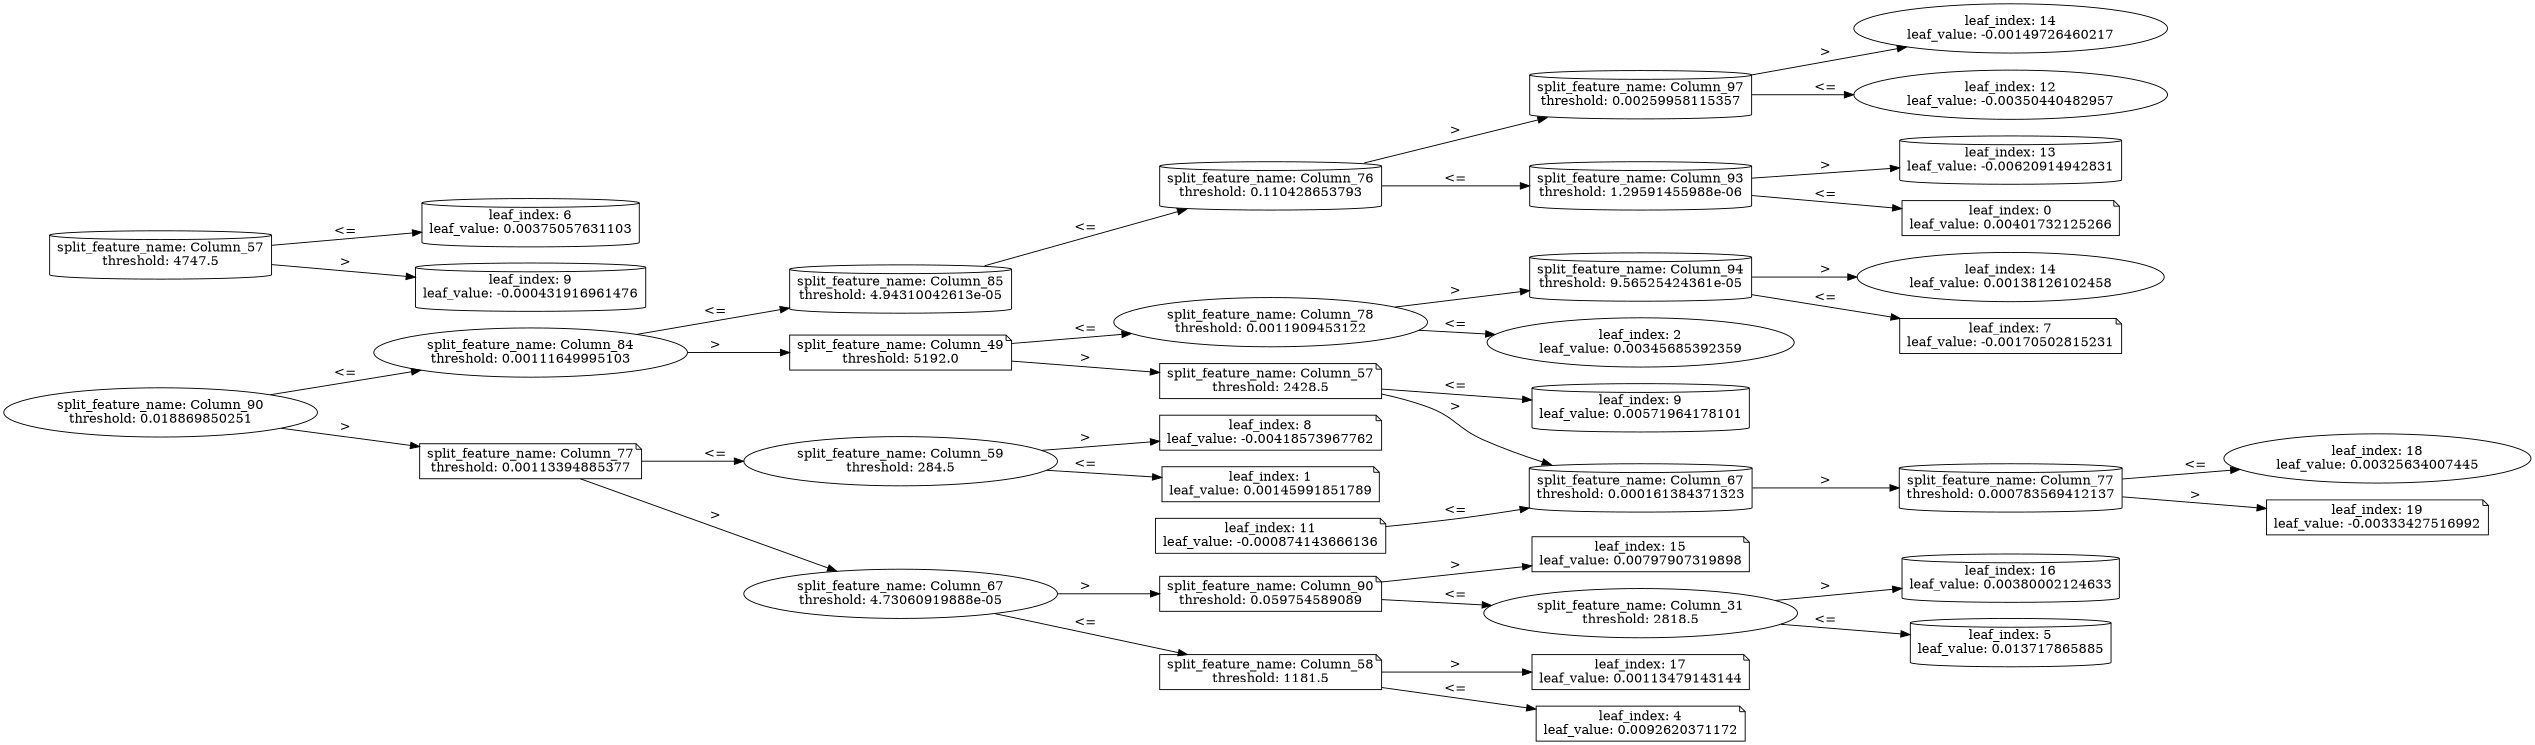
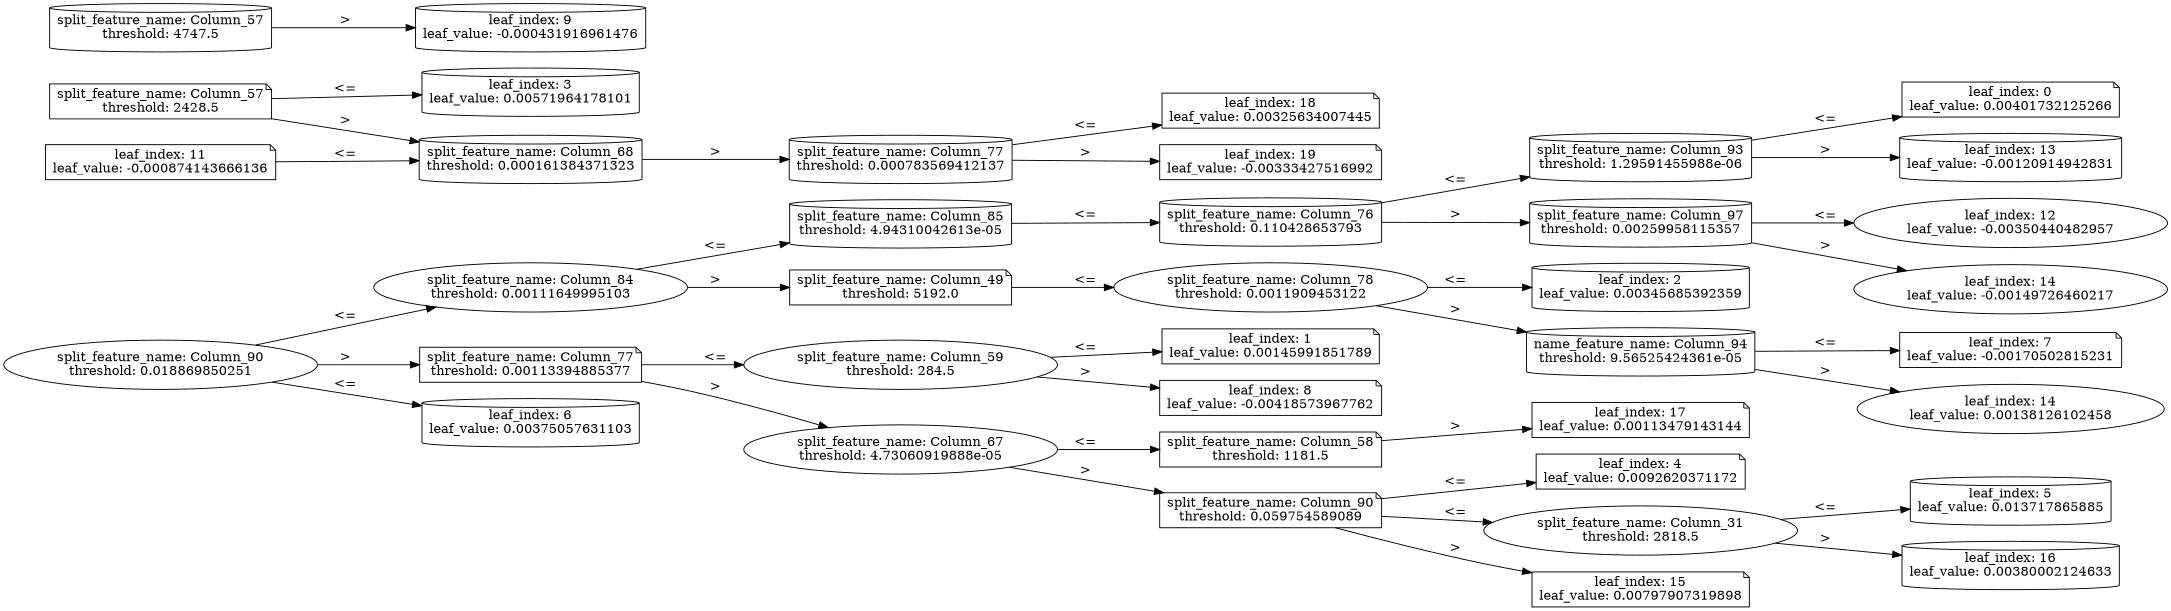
node "leaf_index: 13 leaf_value: -0.00620914942831": label "leaf_index: 13 leaf_value: -0.00620914942831" -> "leaf_index: 13 leaf_value: -0.00120914942831"
edge "split_feature_name: Column_57 threshold: 4747.5" -> "leaf_index: 6 leaf_value: 0.00375057631103": now "split_feature_name: Column_90 threshold: 0.018869850251" -> "leaf_index: 6 leaf_value: 0.00375057631103"
node "split_feature_name: Column_94 threshold: 9.56525424361e-05": label "split_feature_name: Column_94 threshold: 9.56525424361e-05" -> "name_feature_name: Column_94 threshold: 9.56525424361e-05"
node "leaf_index: 2 leaf_value: 0.00345685392359": shape ellipse -> cylinder
edge "split_feature_name: Column_49 threshold: 5192.0" -> "split_feature_name: Column_57 threshold: 2428.5": removed, label ">"
node "leaf_index: 9 leaf_value: 0.00571964178101": label "leaf_index: 9 leaf_value: 0.00571964178101" -> "leaf_index: 3 leaf_value: 0.00571964178101"
node "leaf_index: 18 leaf_value: 0.00325634007445": shape ellipse -> note
node "split_feature_name: Column_67 threshold: 0.000161384371323": label "split_feature_name: Column_67 threshold: 0.000161384371323" -> "split_feature_name: Column_68 threshold: 0.000161384371323"
edge "split_feature_name: Column_58 threshold: 1181.5" -> "leaf_index: 4 leaf_value: 0.0092620371172": now "split_feature_name: Column_90 threshold: 0.059754589089" -> "leaf_index: 4 leaf_value: 0.0092620371172"
